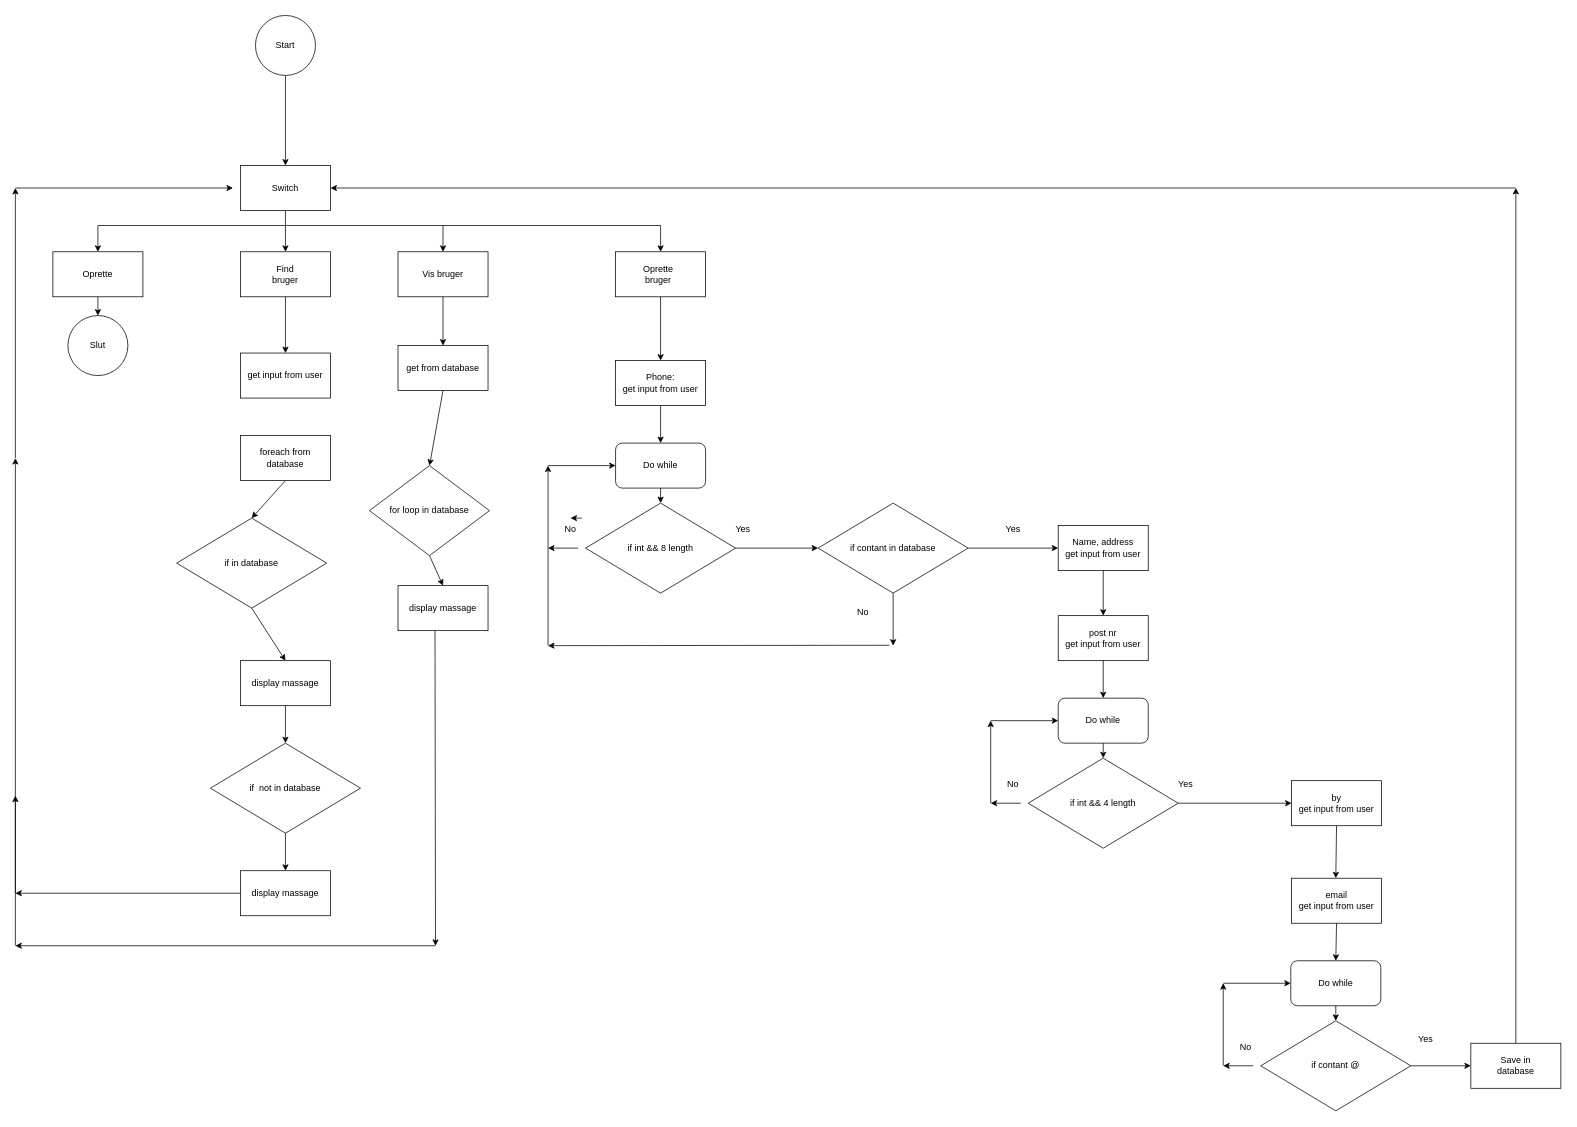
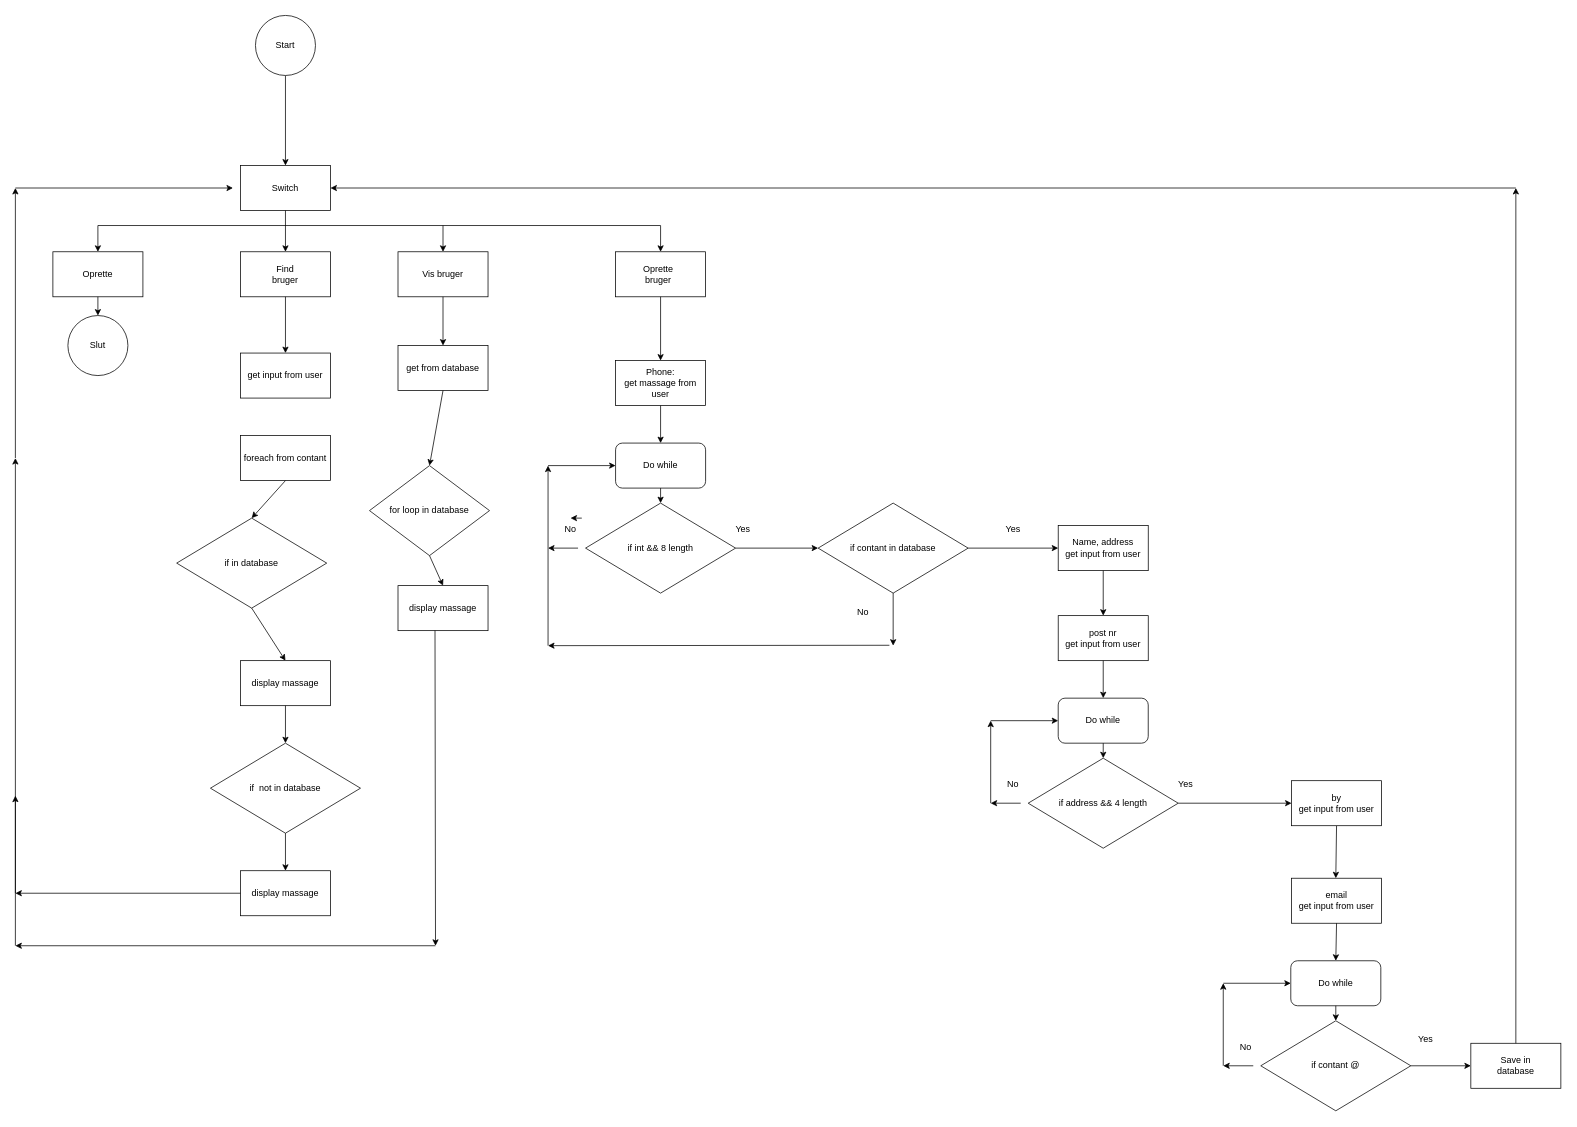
node "Phone: get input from user": label "Phone: get input from user" -> "Phone: get massage from user"
node "foreach from database": label "foreach from database" -> "foreach from contant"
node "if int && 4 length": label "if int && 4 length" -> "if address && 4 length"
